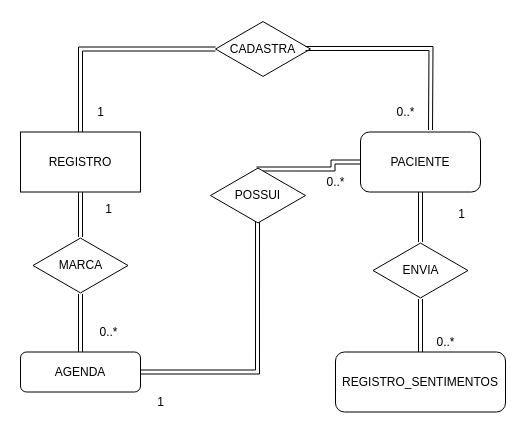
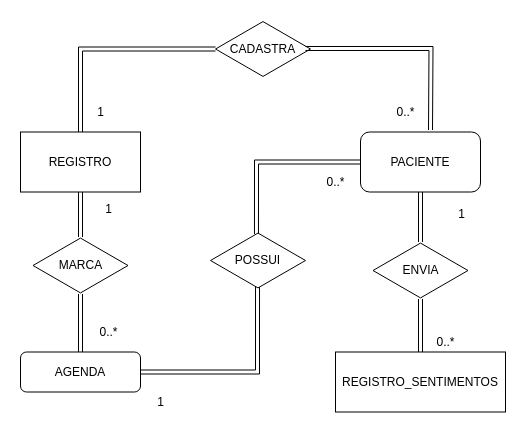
node "POSSUI": moved (258, 196) -> (258, 261)
node "REGISTRO_SENTIMENTOS": shape rounded rectangle -> rectangle
